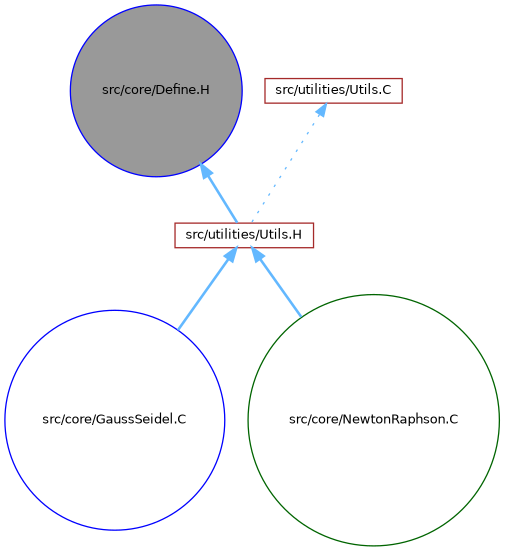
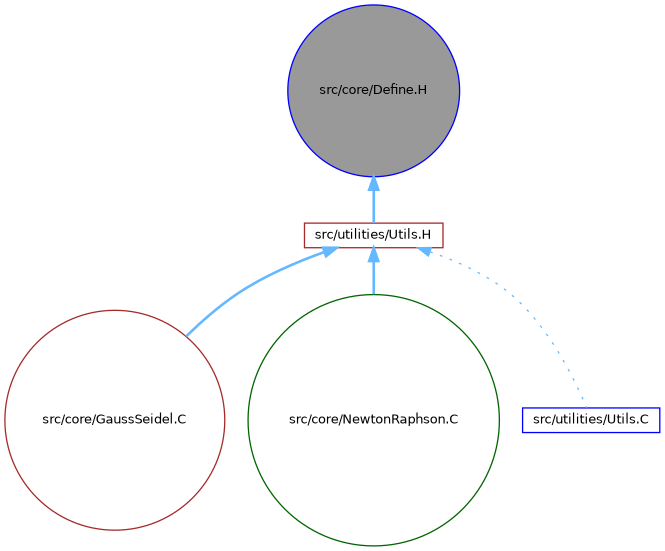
node "src/utilities/Utils.C": color brown -> blue
edge "src/utilities/Utils.H" -> "src/utilities/Utils.C": reversed
node "src/core/GaussSeidel.C": color blue -> brown
